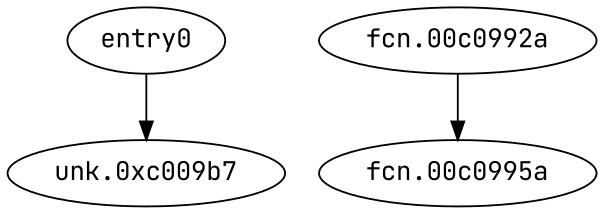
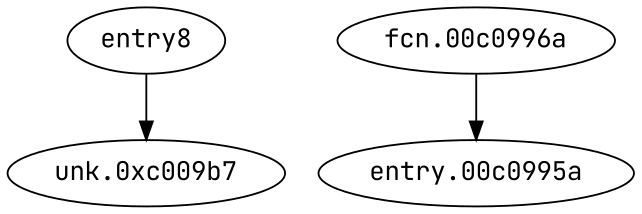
node "entry0": label "entry0" -> "entry8"
node "fcn.00c0992a": label "fcn.00c0992a" -> "fcn.00c0996a"
node "fcn.00c0995a": label "fcn.00c0995a" -> "entry.00c0995a"
